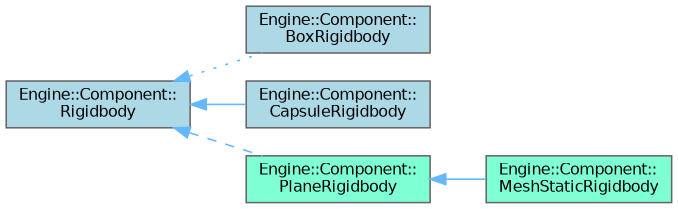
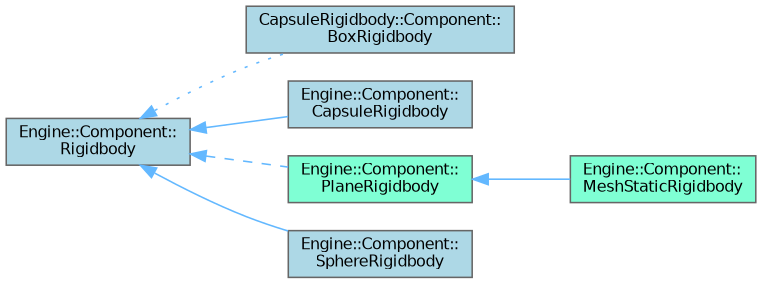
node "Engine::Component:: BoxRigidbody": label "Engine::Component:: BoxRigidbody" -> "CapsuleRigidbody::Component:: BoxRigidbody"
node "Engine::Component:: SphereRigidbody": added
